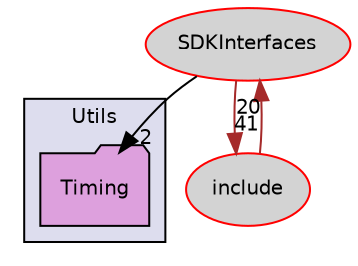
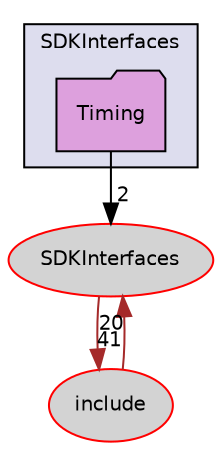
edge "SDKInterfaces" -> "Timing": reversed
cluster "Utils": label "Utils" -> "SDKInterfaces"
